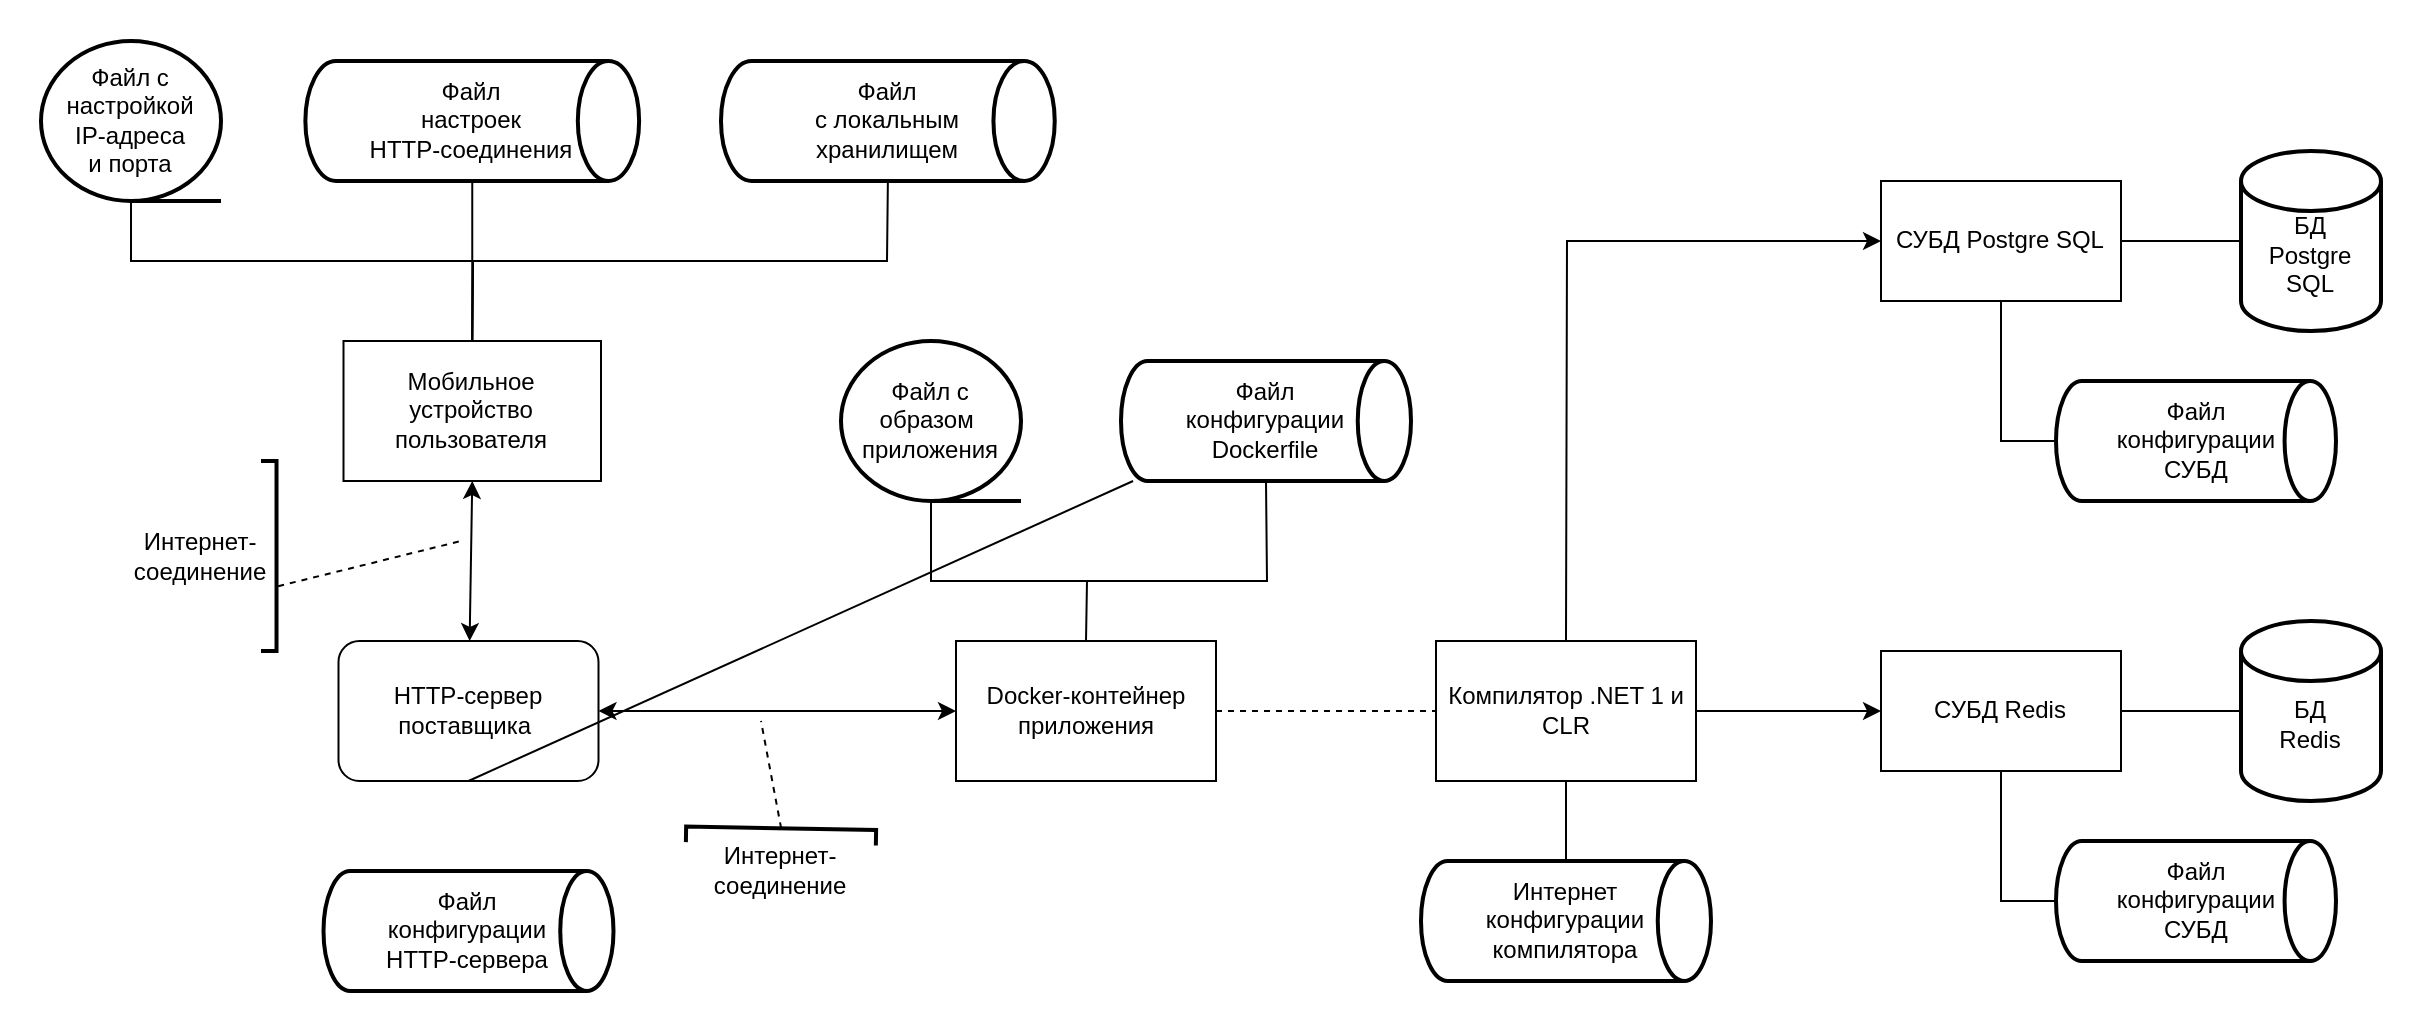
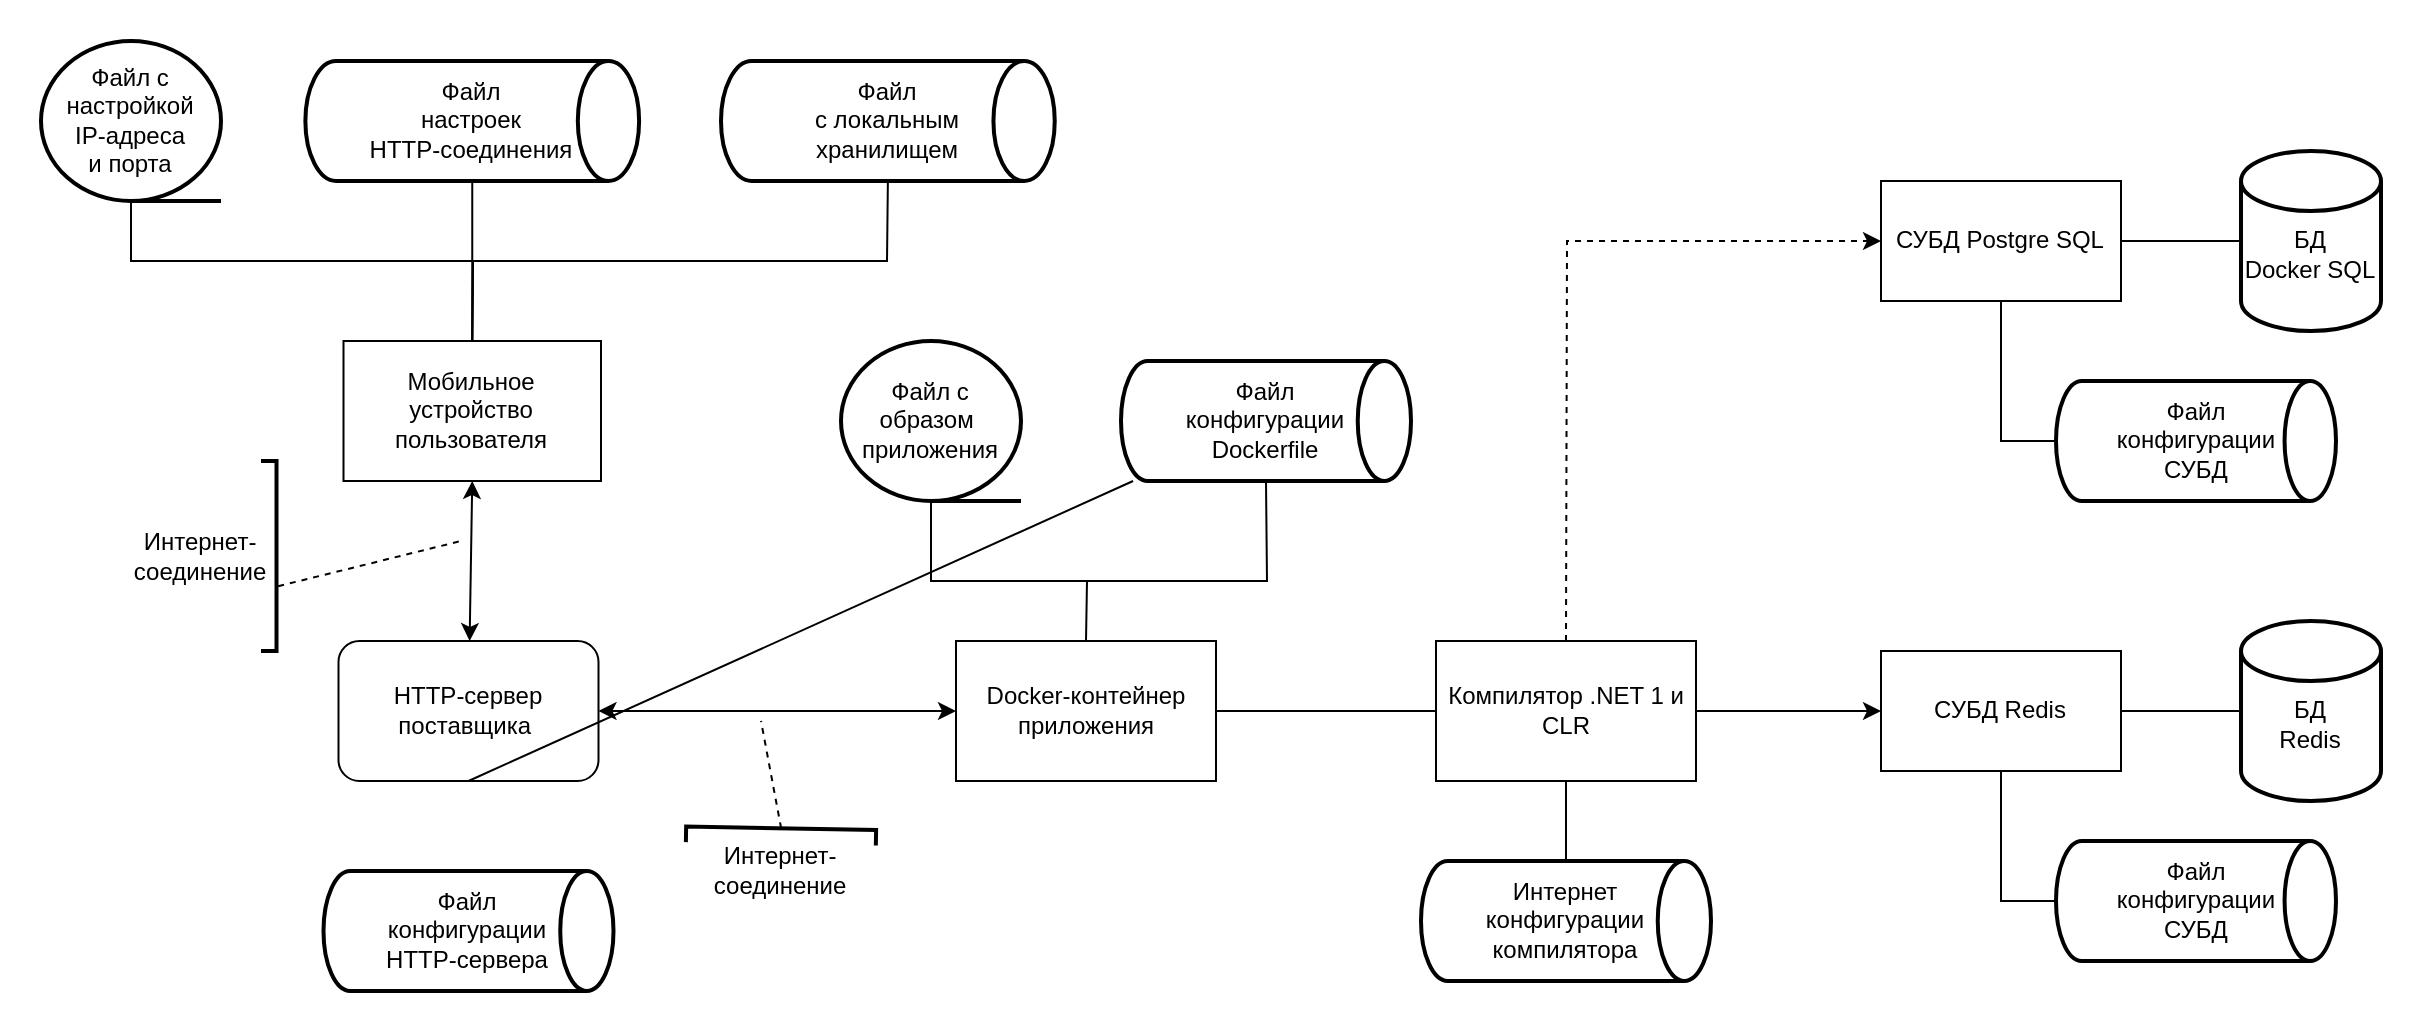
node "БД Postgre SQL": label "БД Postgre SQL" -> "БД Docker SQL"
edge "Компилятор .NET 1 и CLR" -> "СУБД Postgre SQL": style solid -> dashed
edge "Docker-контейнер приложения" -- "Компилятор .NET 1 и CLR": style dashed -> solid
